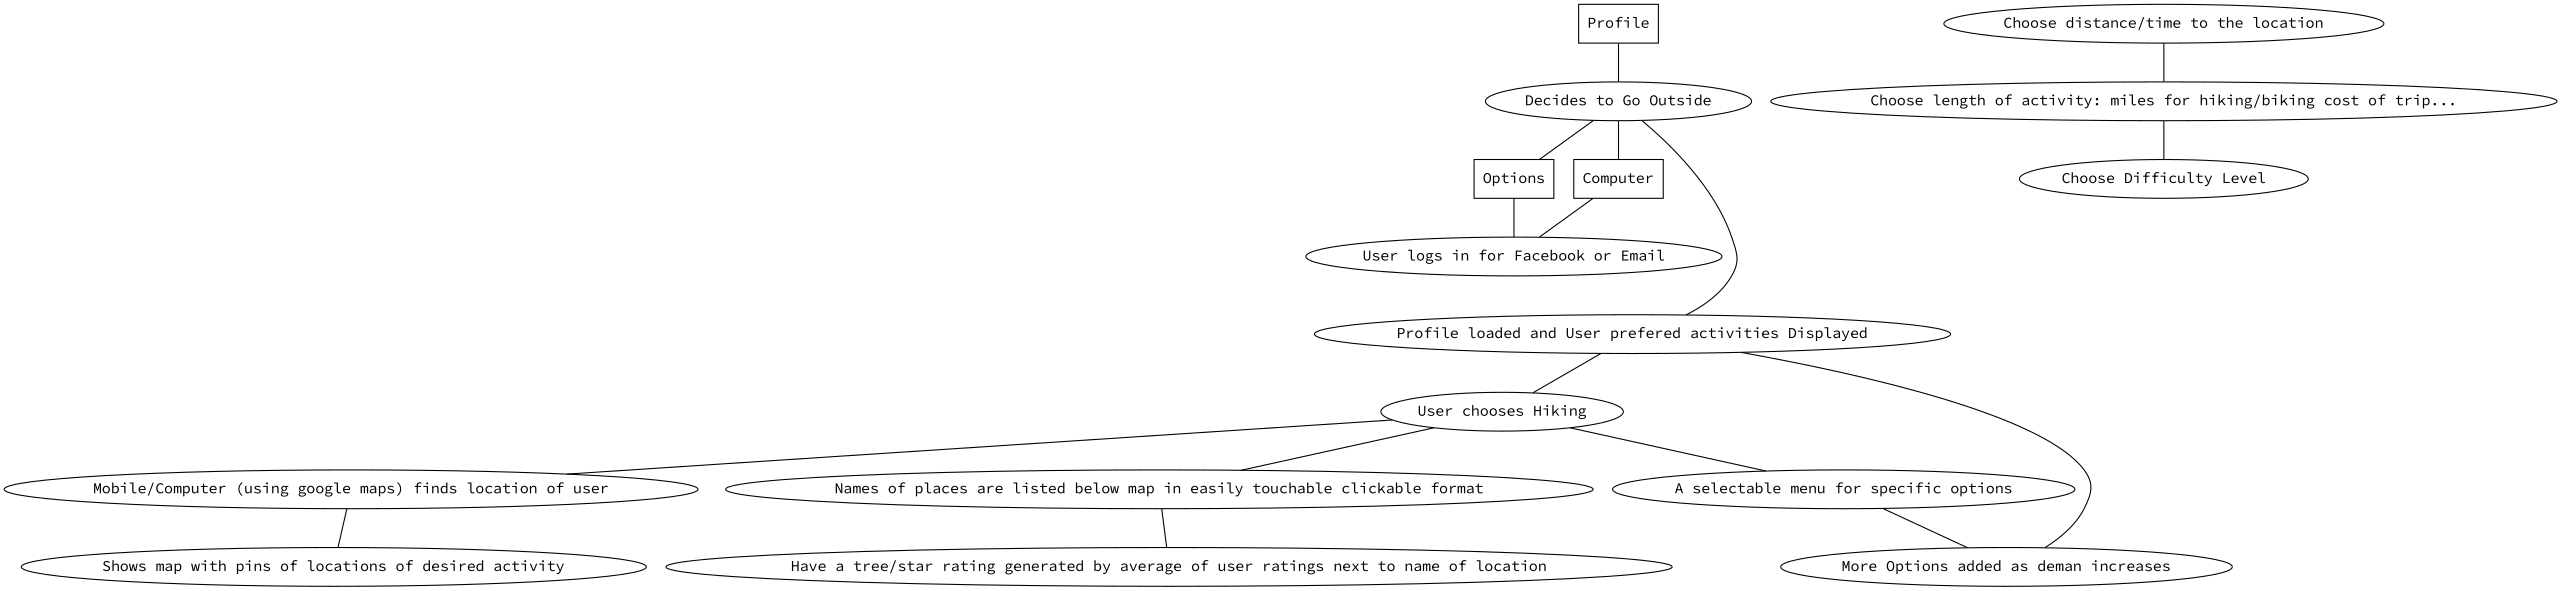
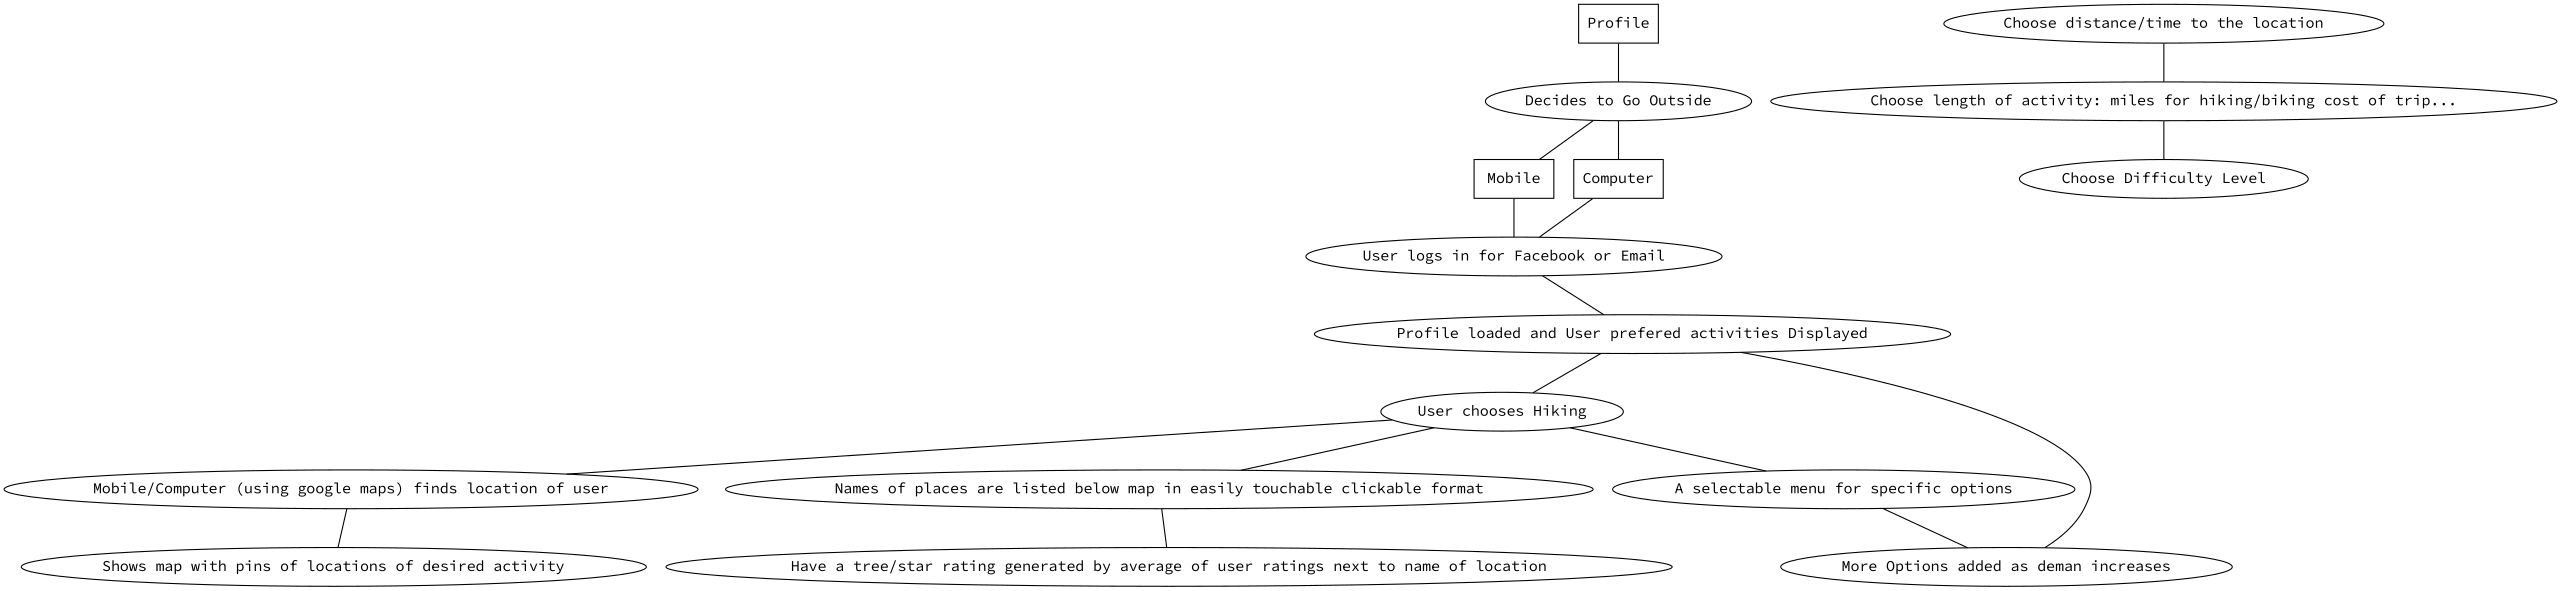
node "Options": label "Options" -> "Mobile"
edge "Decides to Go Outside" -- "Profile loaded and User prefered activities Displayed": now "User logs in for Facebook or Email" -- "Profile loaded and User prefered activities Displayed"
